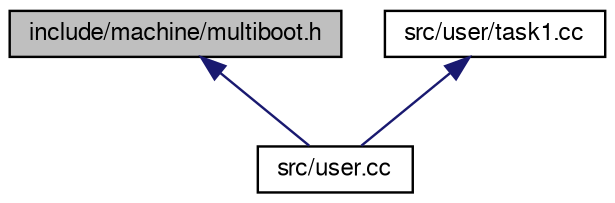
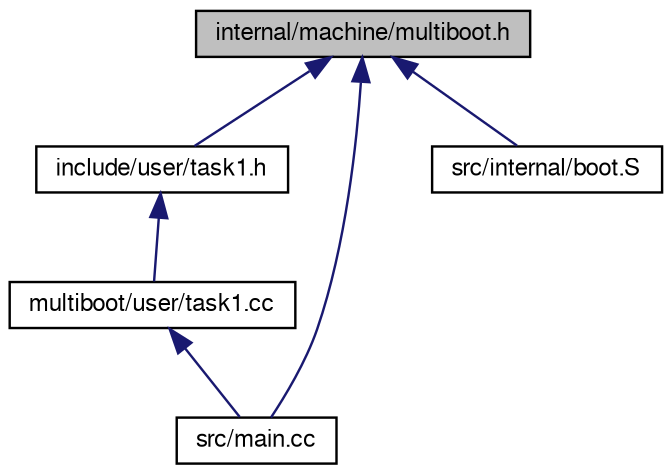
node "include/machine/multiboot.h": label "include/machine/multiboot.h" -> "internal/machine/multiboot.h"
node "src/user/task1.cc": label "src/user/task1.cc" -> "multiboot/user/task1.cc"
node "include/user/task1.h": added
node "src/user.cc": label "src/user.cc" -> "src/main.cc"
node "src/internal/boot.S": added
